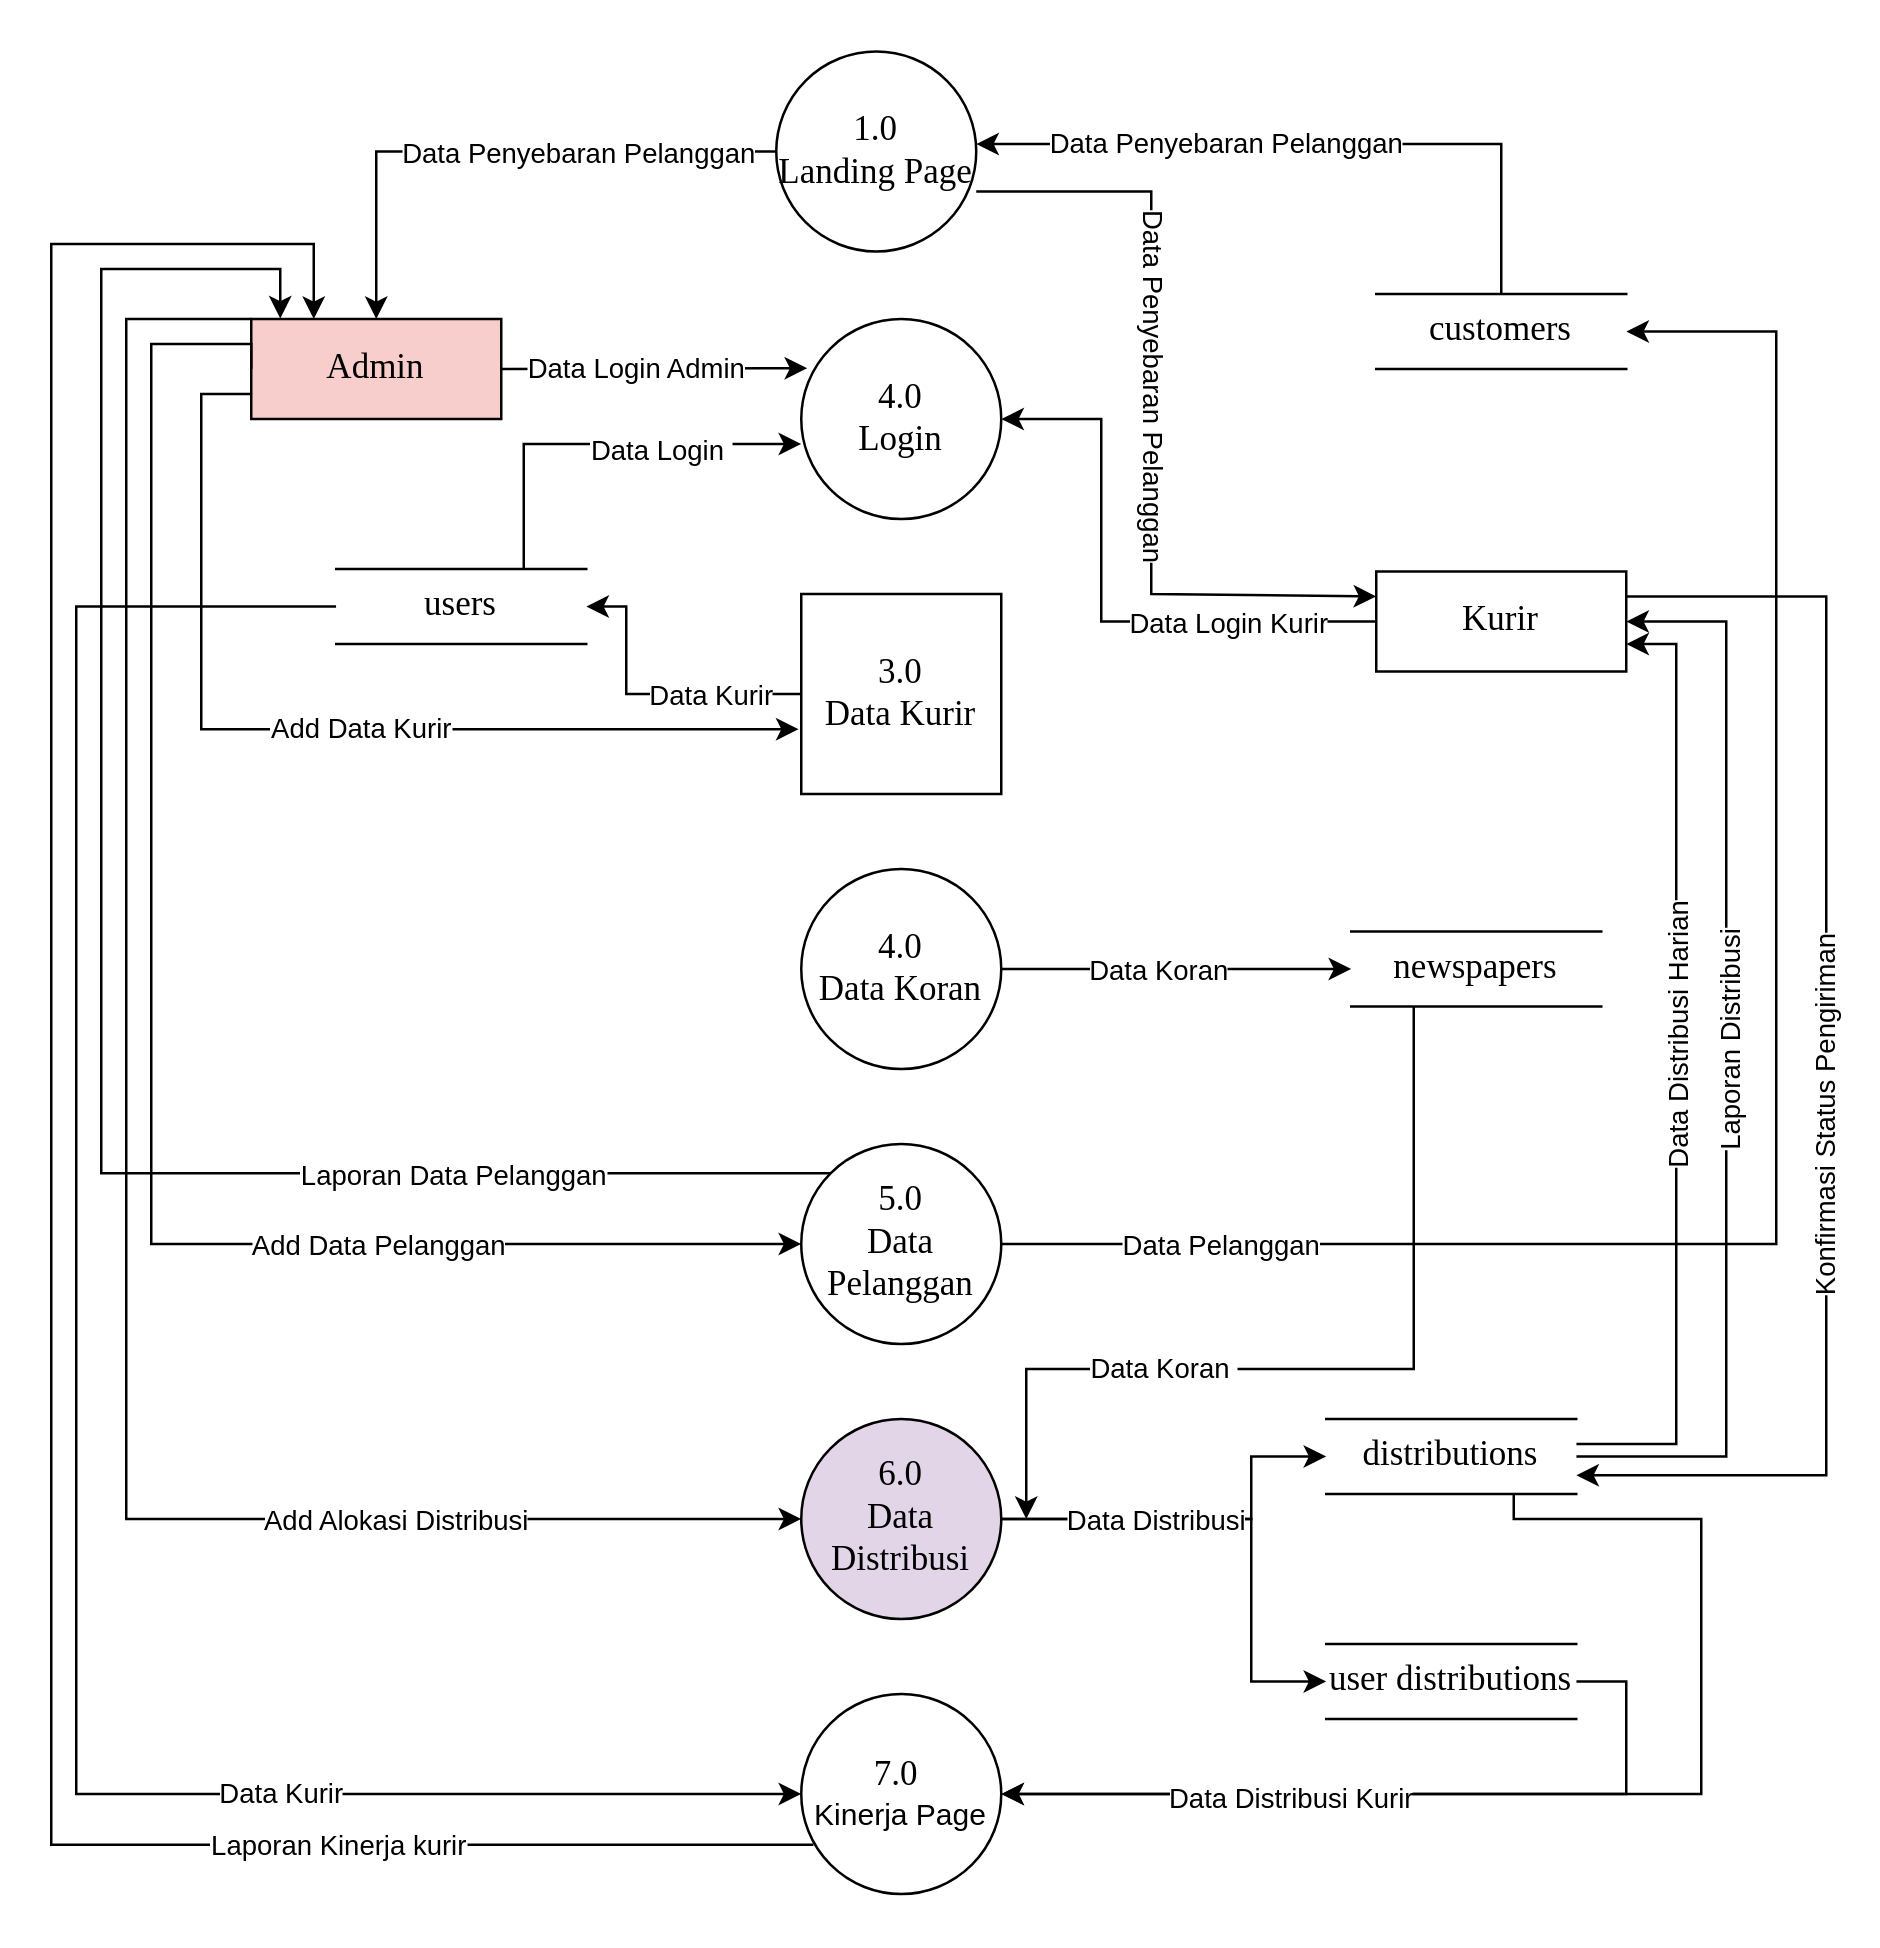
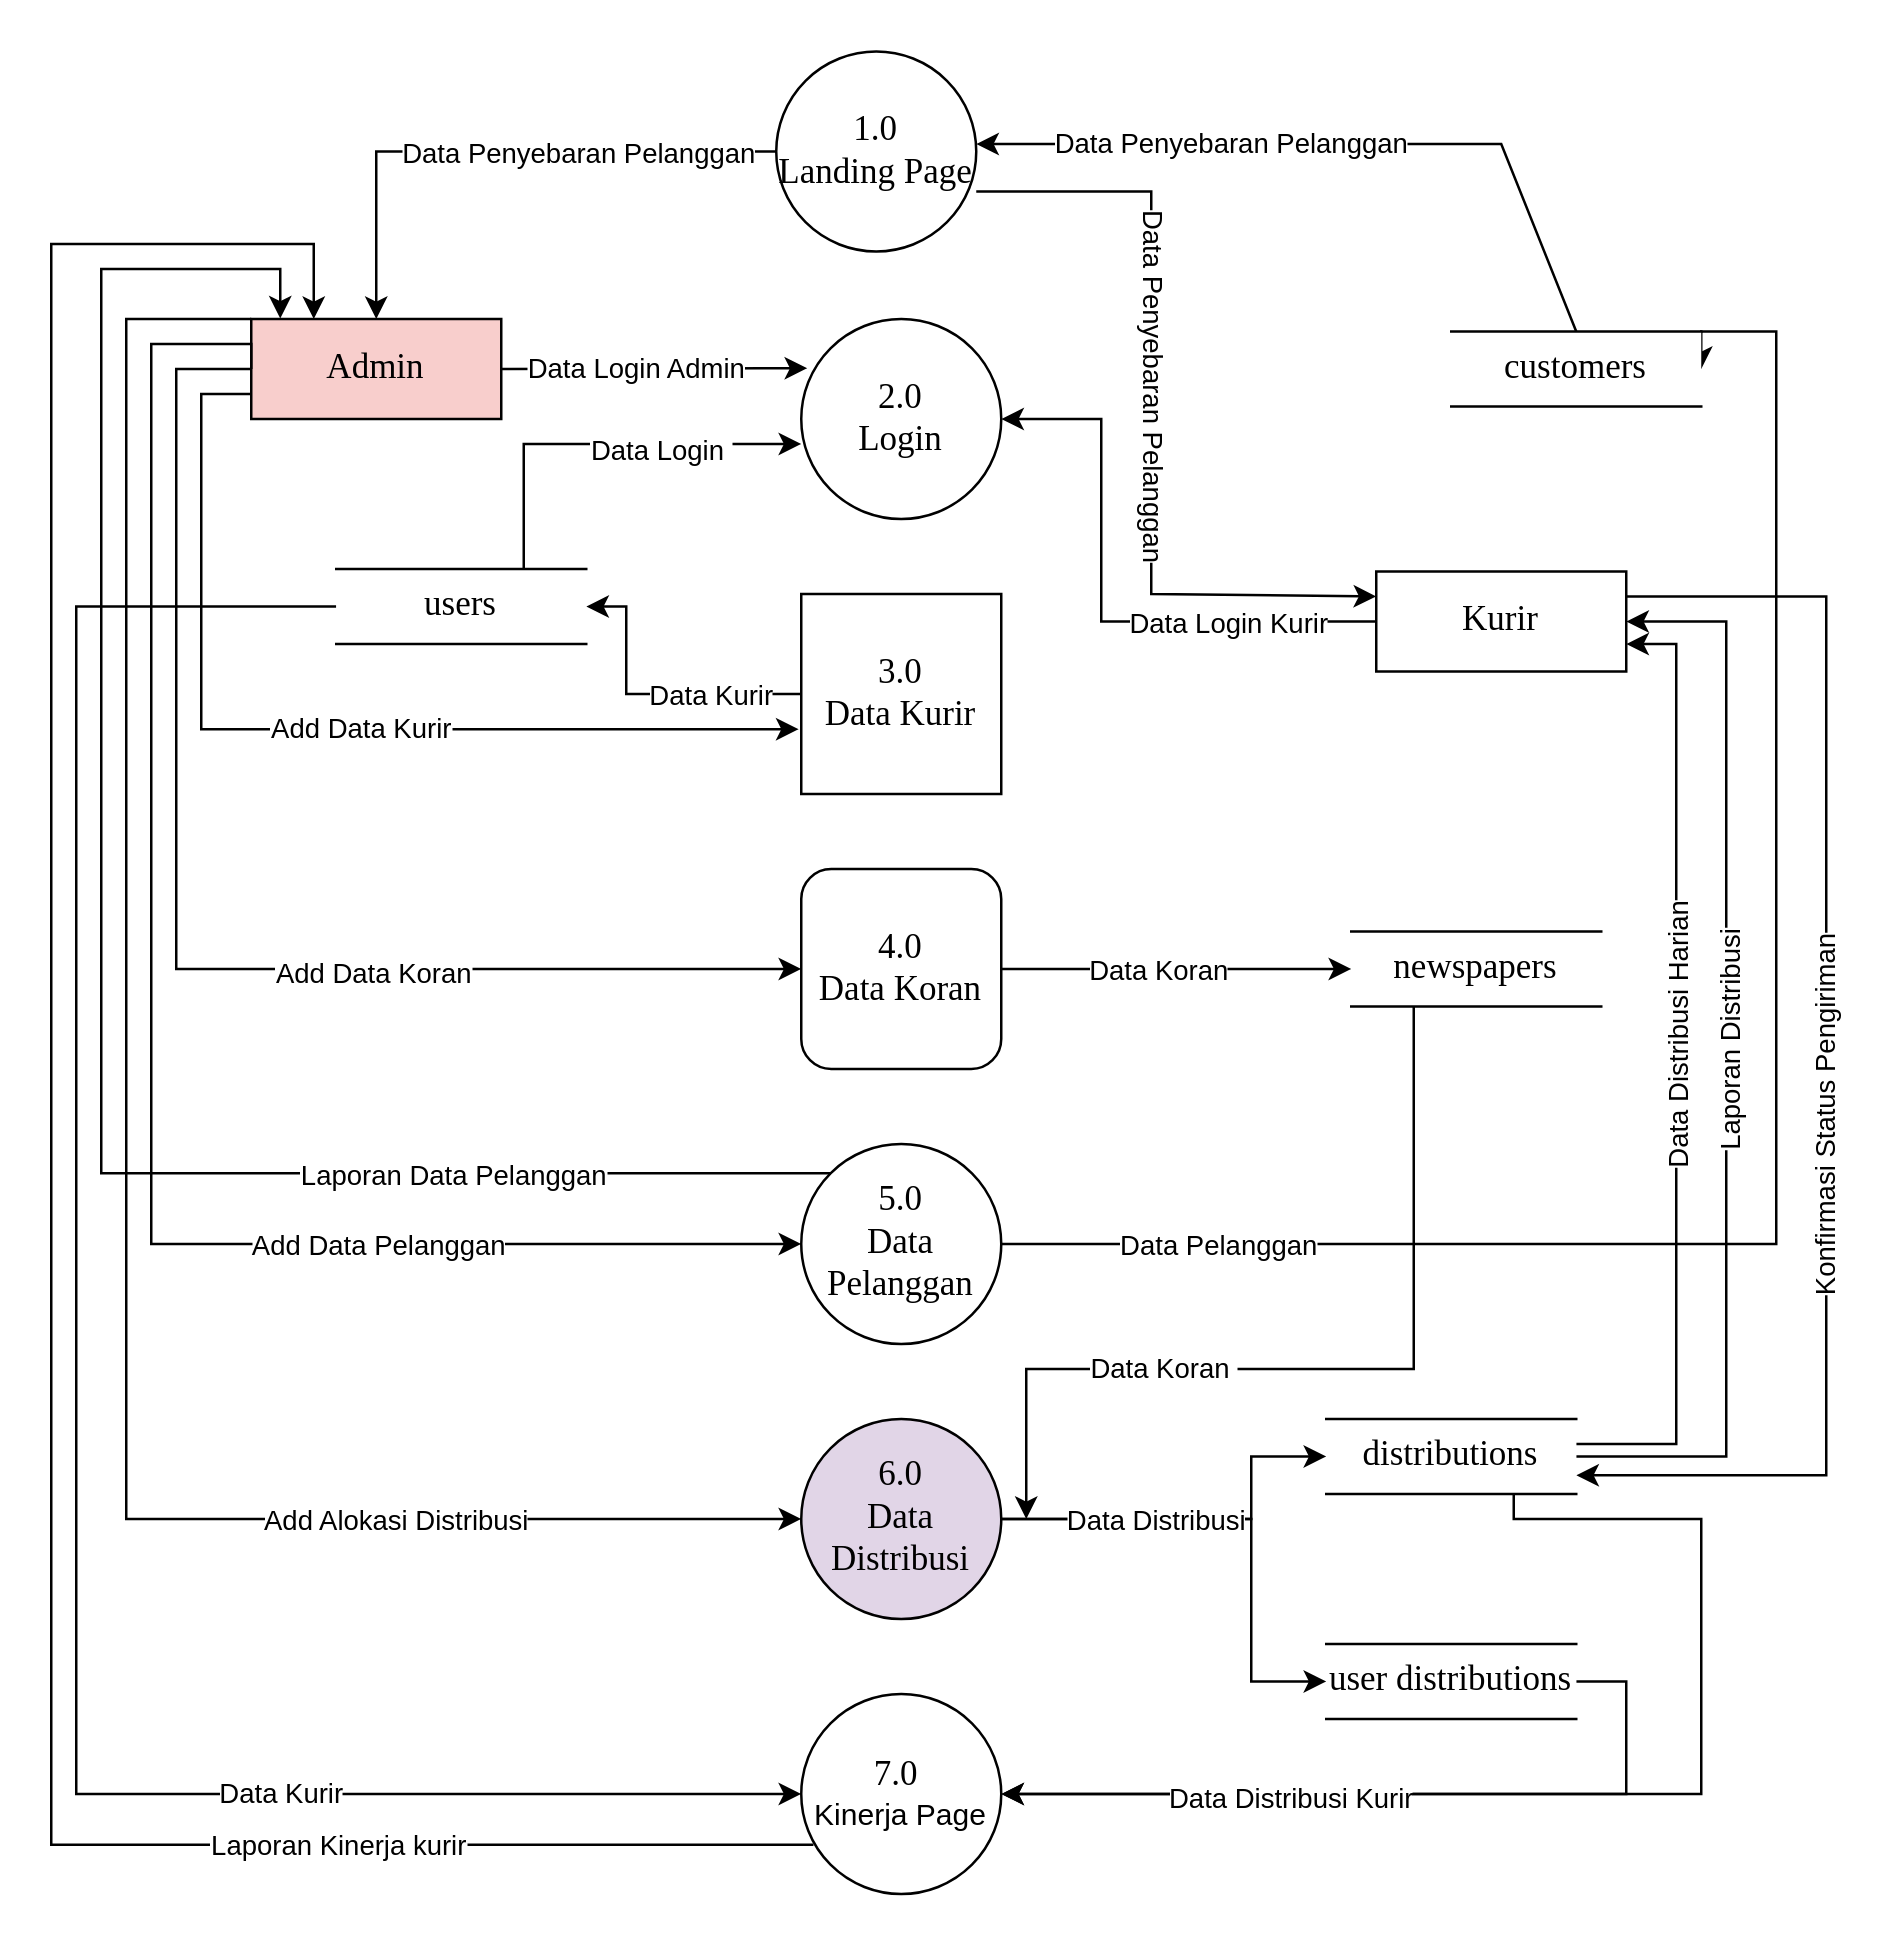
node "customers": moved (1501, 331) -> (1576, 369)
node "4.0 Login": label "4.0 Login" -> "2.0 Login"
edge "Admin" -> "4.0 Data Koran": added, label "Add Data Koran"
node "4.0 Data Koran": shape ellipse -> rounded rectangle
